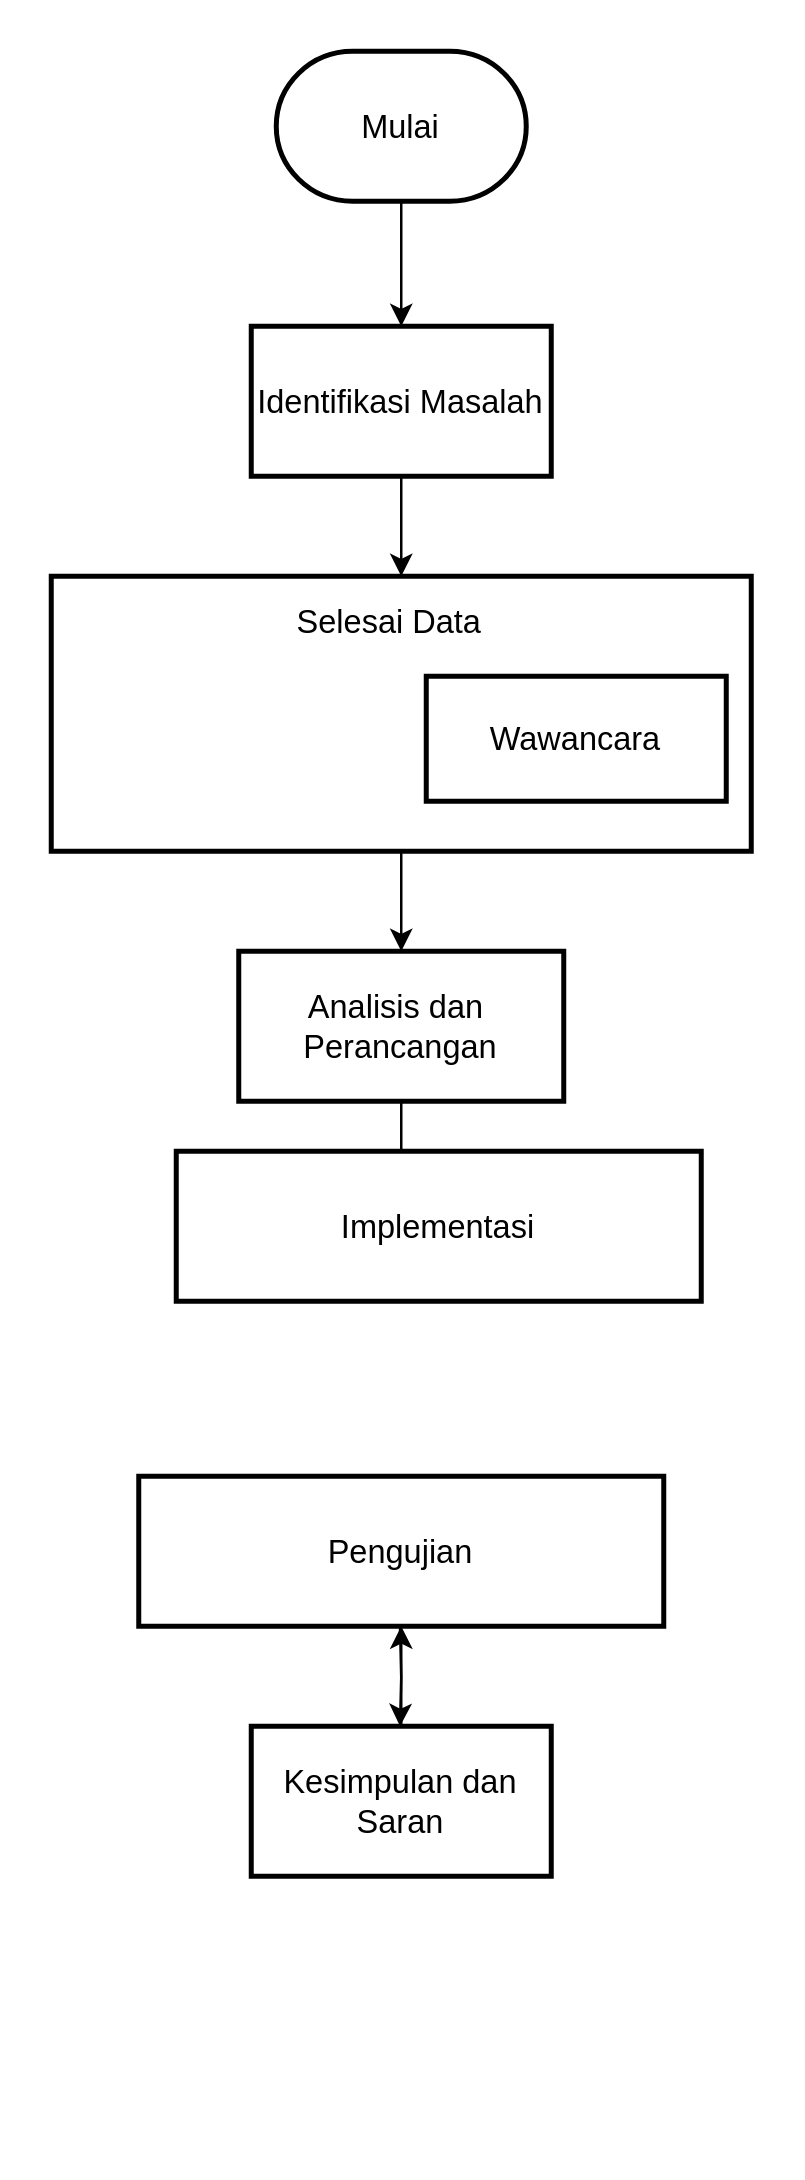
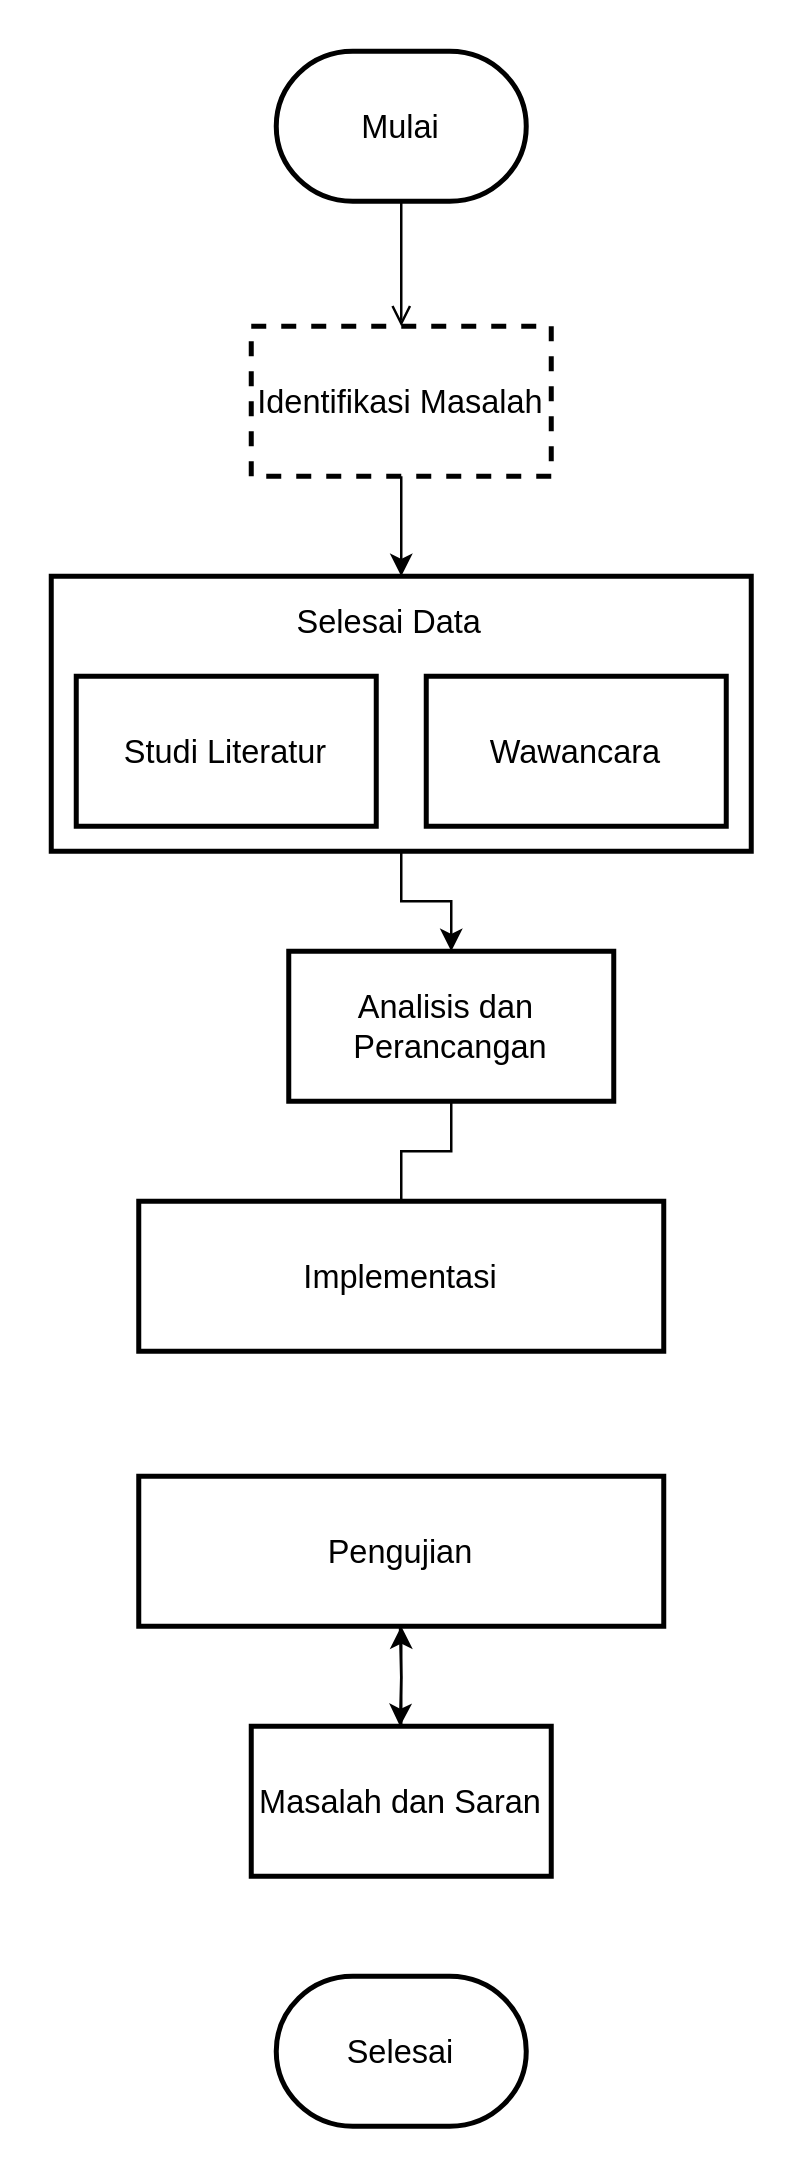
edge "Mulai" -> "Identifikasi Masalah": arrowhead classic -> open
node "Identifikasi Masalah": style solid -> dashed
node "Wawancara": size 300x125 -> 300x150
node "Studi Literatur": added
node "Analisis dan Perancangan": moved (401, 1026) -> (451, 1026)
node "Implementasi": moved (439, 1226) -> (401, 1276)
node "Kesimpulan dan Saran": label "Kesimpulan dan Saran" -> "Masalah dan Saran"
node "Selesai": added
